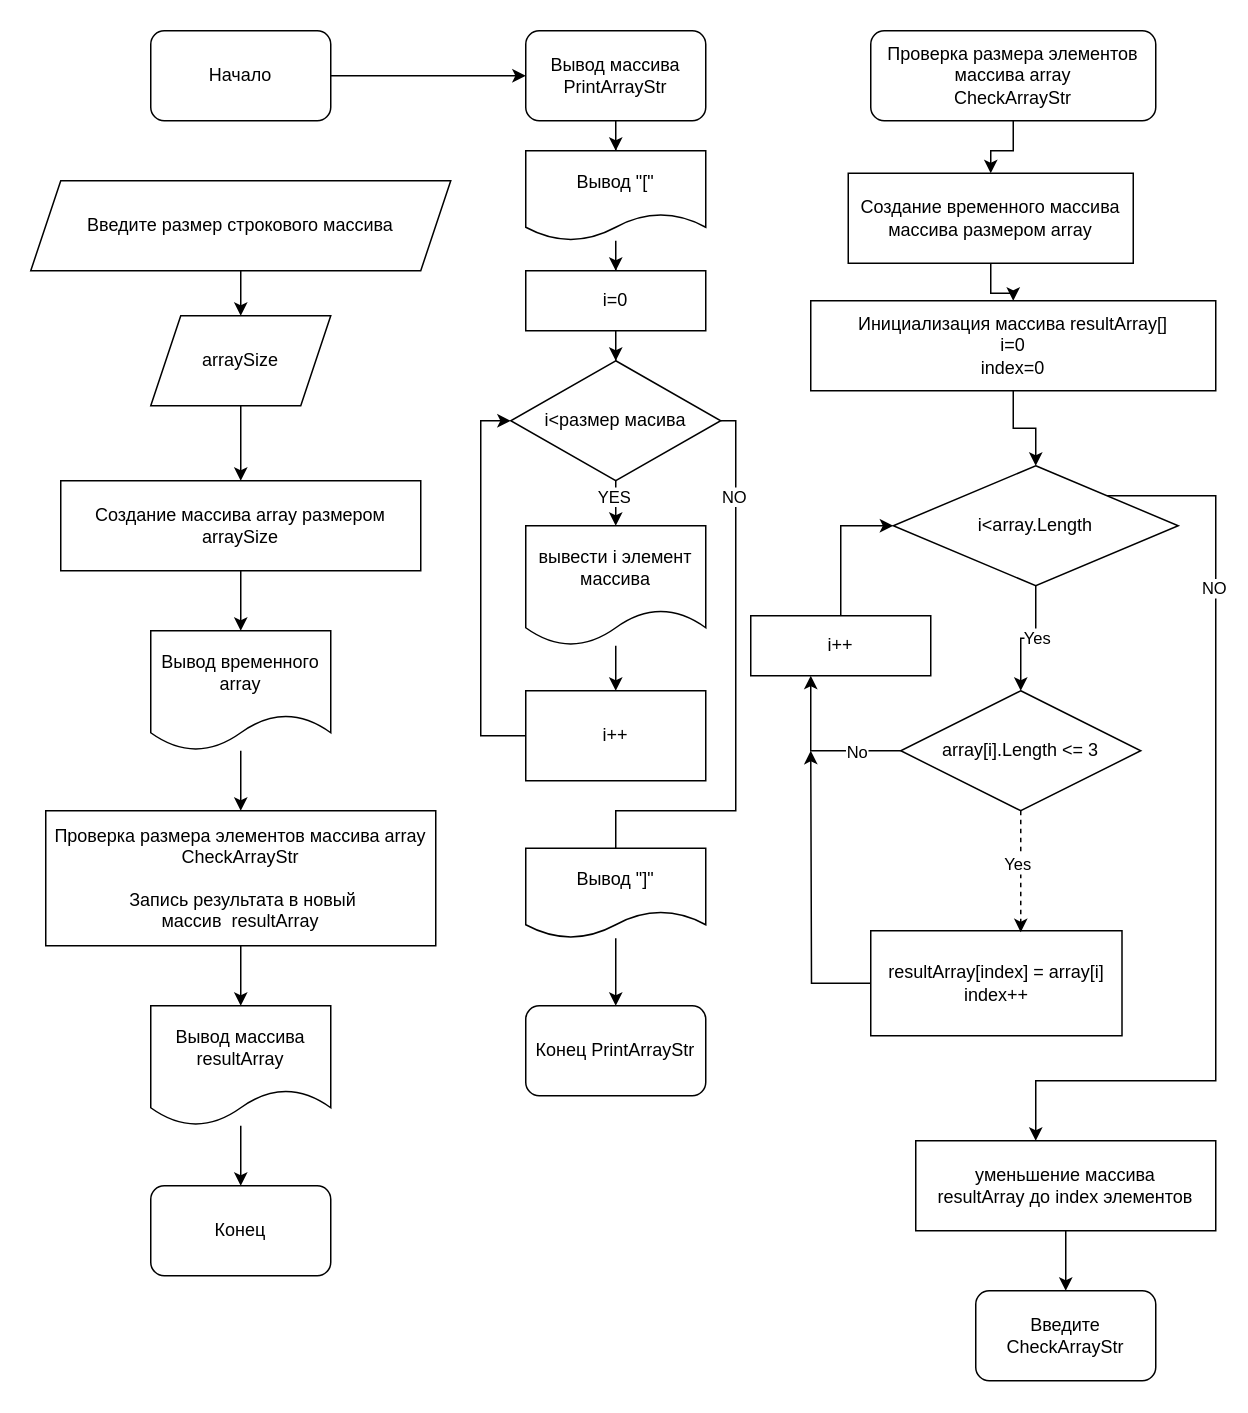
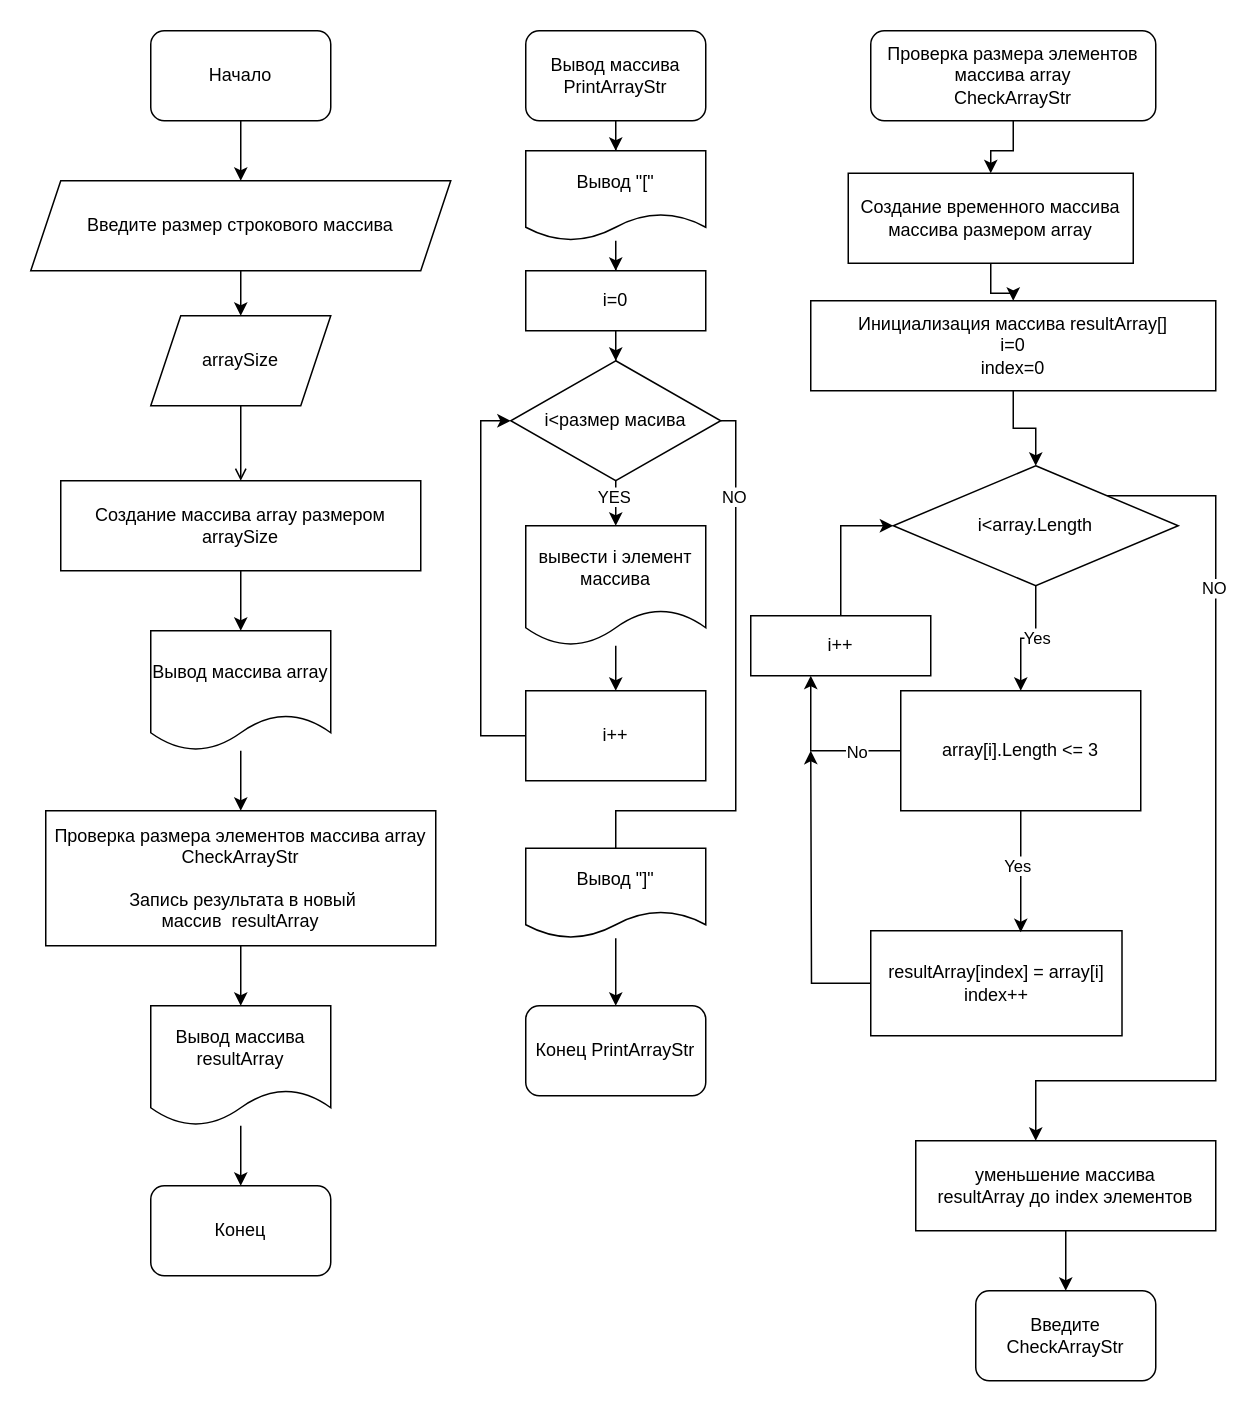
edge "Начало" -> "Вывод массива PrintArrayStr": now "Начало" -> "Введите размер строкового массива"
edge "arraySize" -> "Cоздание массива array размером arraySize": arrowhead classic -> open
node "Вывод временного array": label "Вывод временного array" -> "Вывод массива array"
node "array[i].Length <= 3": shape diamond -> rectangle
edge "array[i].Length <= 3" -> "resultArray[index] = array[i] index++": style dashed -> solid
